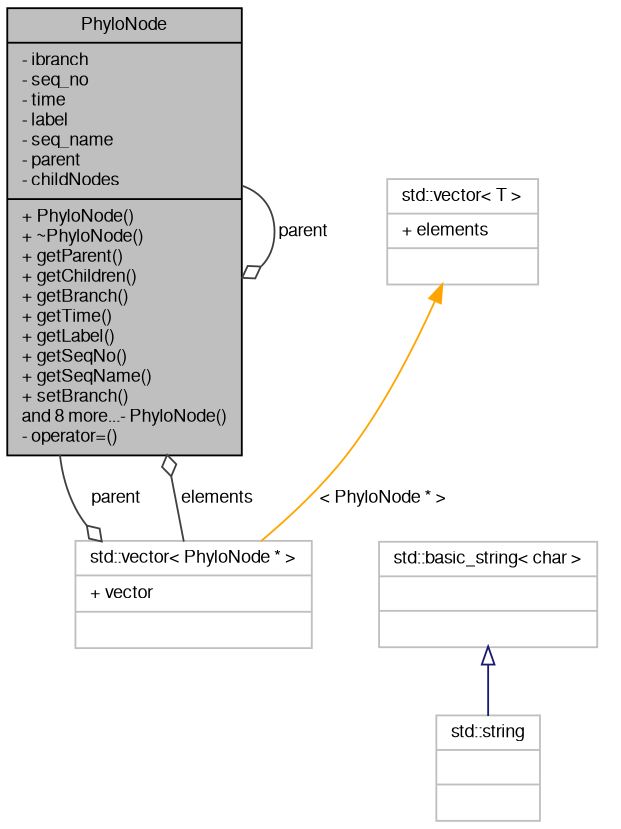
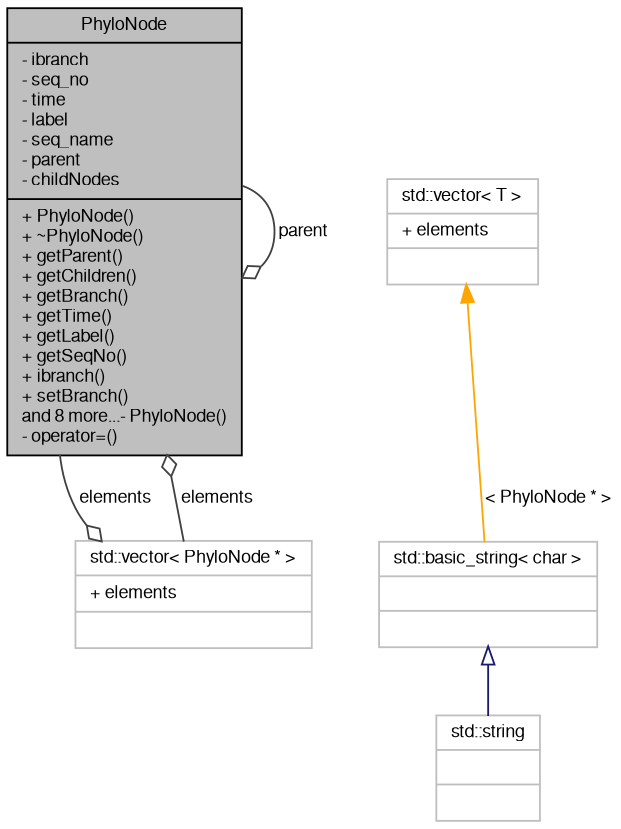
node "PhyloNode": text "+ getSeqName()" -> "+ ibranch()"
edge "std::vector< PhyloNode * >" -> "std::vector< T >": now "std::basic_string< char >" -> "std::vector< T >"
edge "PhyloNode" -> "std::vector< PhyloNode * >": label " parent" -> " elements"
node "std::vector< PhyloNode * >": text "+ vector" -> "+ elements"
